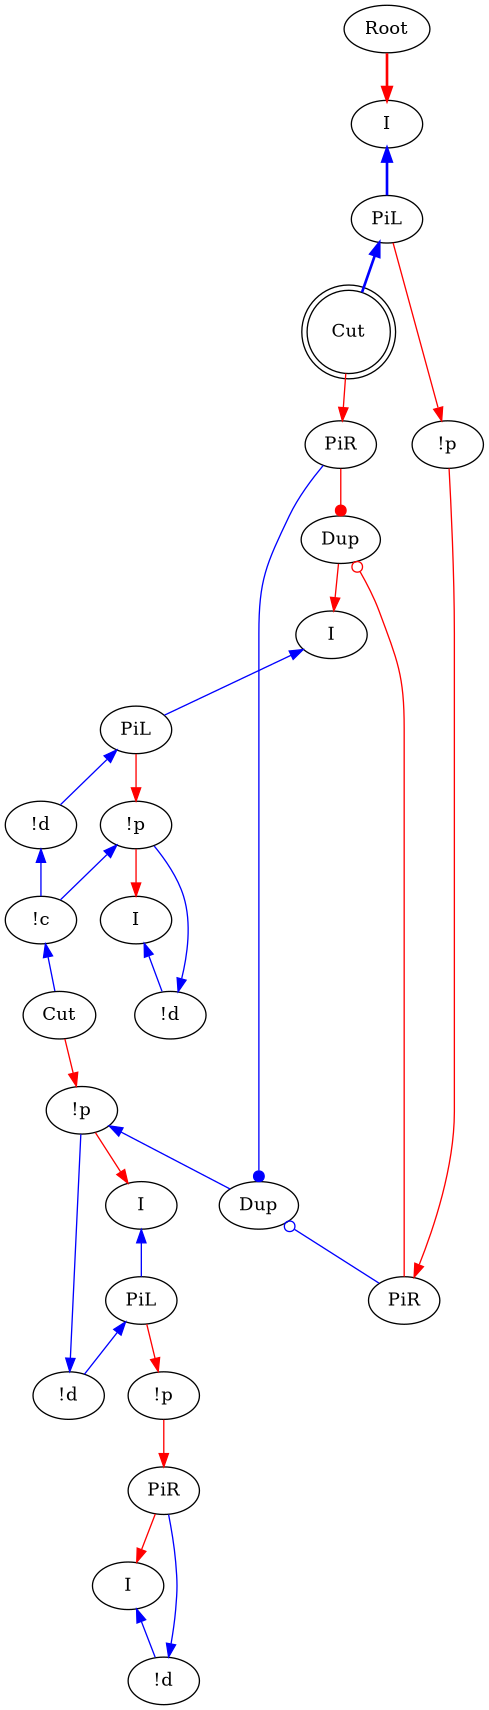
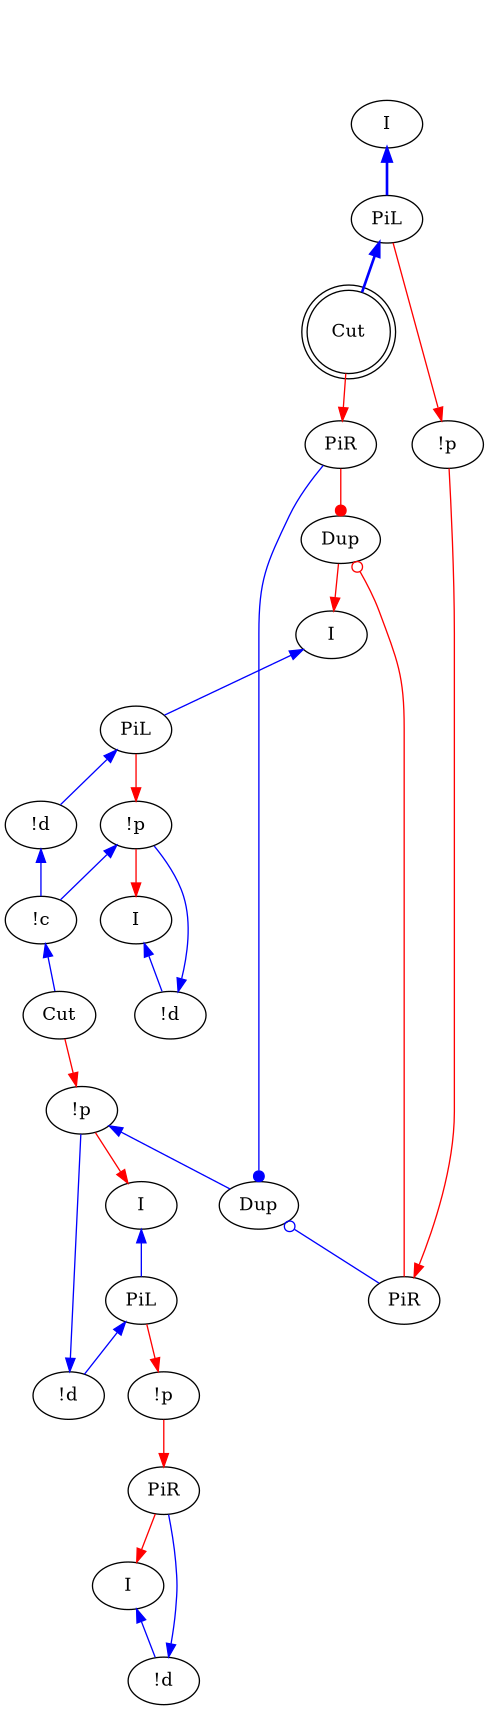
node "Root": removed
